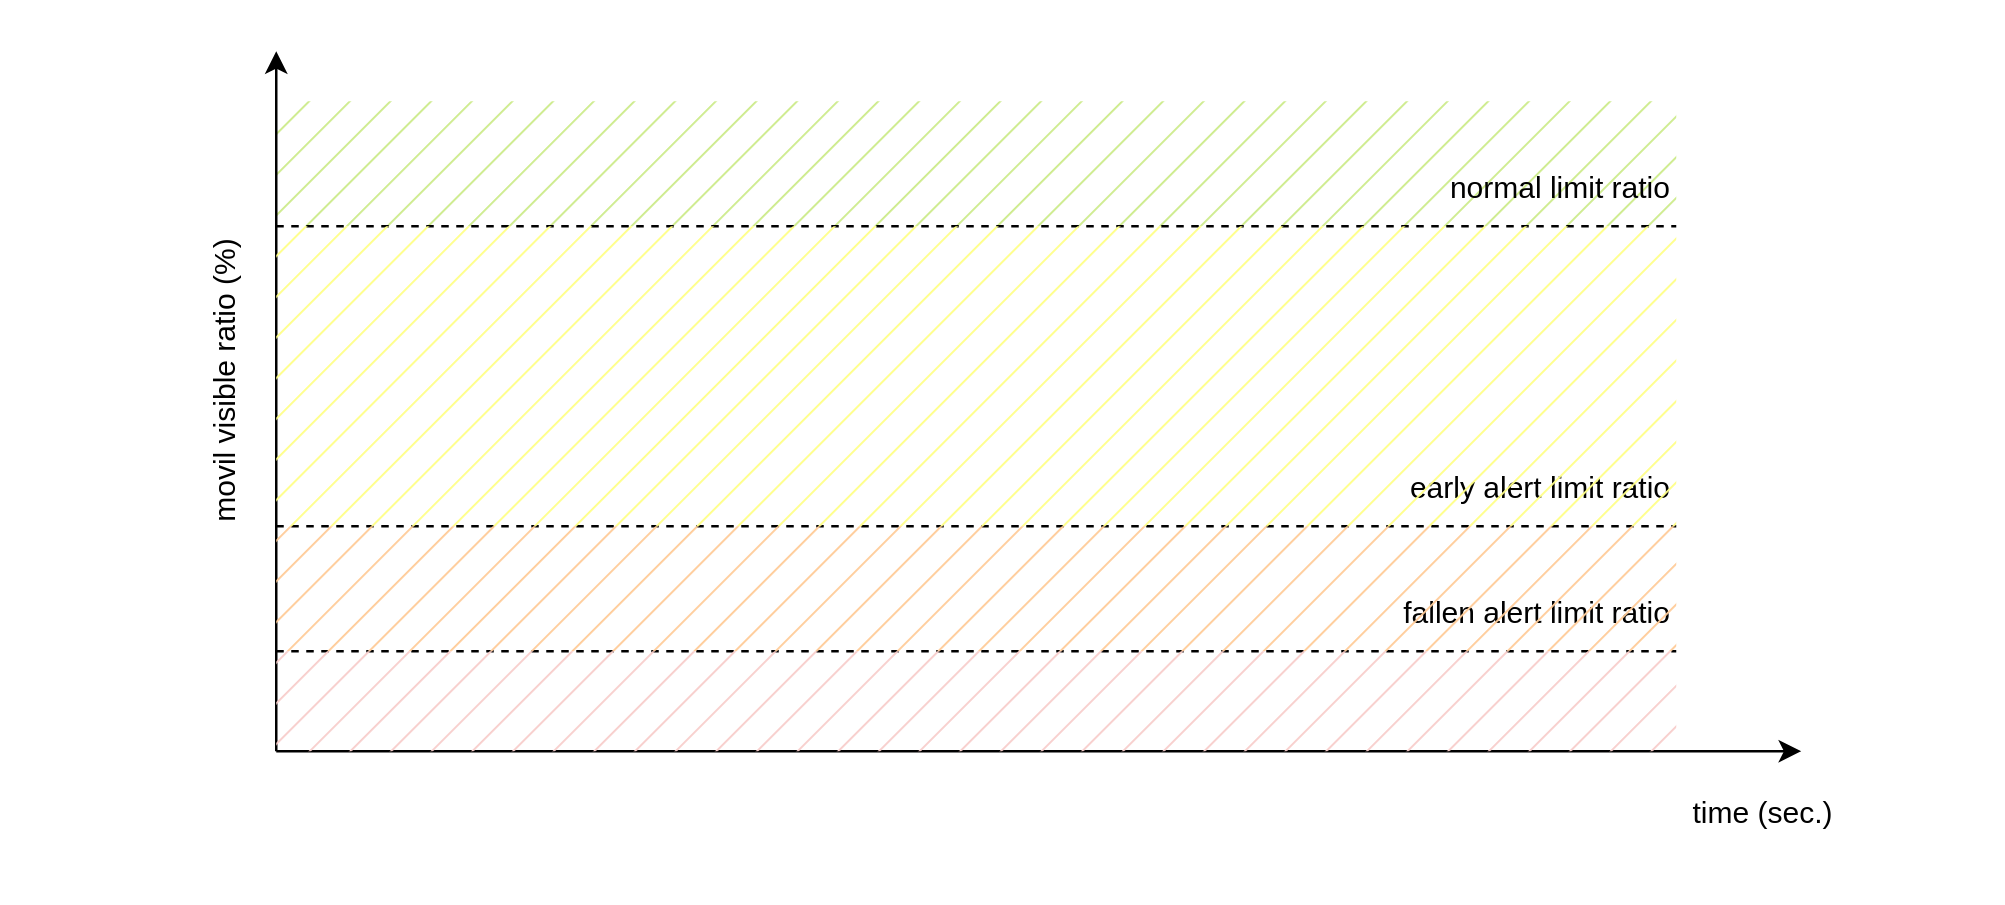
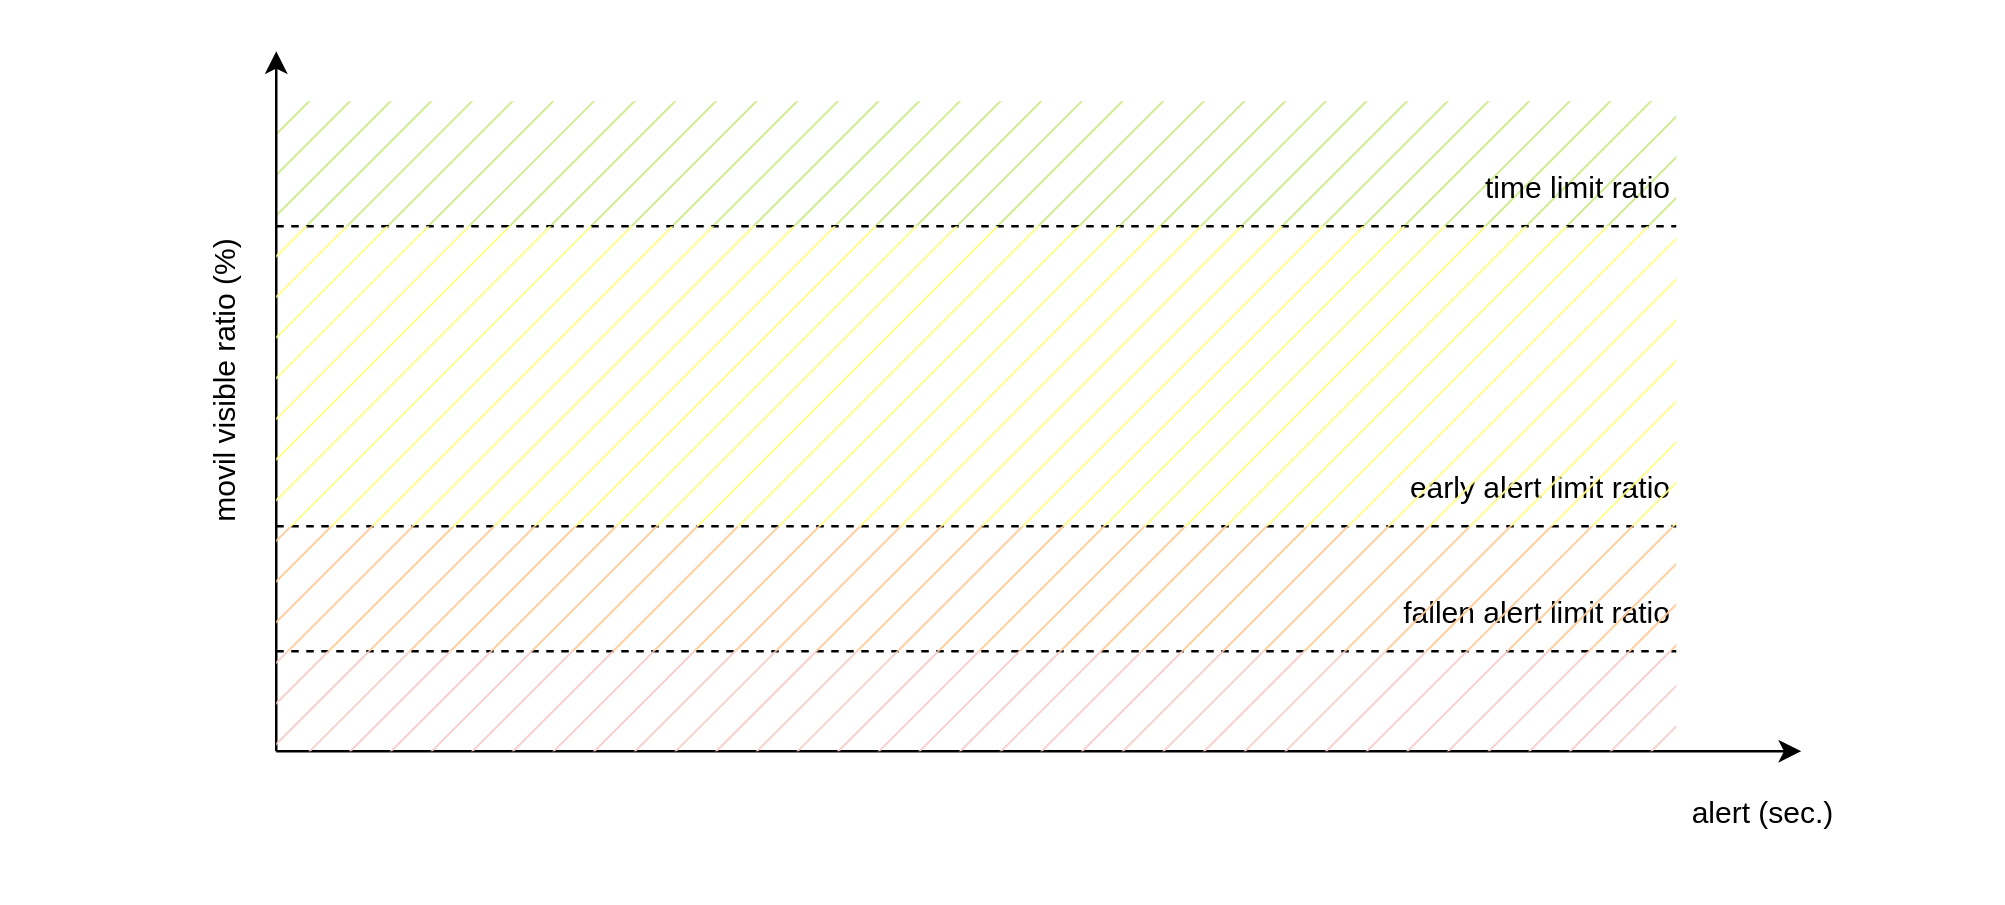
node "normal limit ratio": label "normal limit ratio" -> "time limit ratio"
node "time (sec.)": label "time (sec.)" -> "alert (sec.)"
